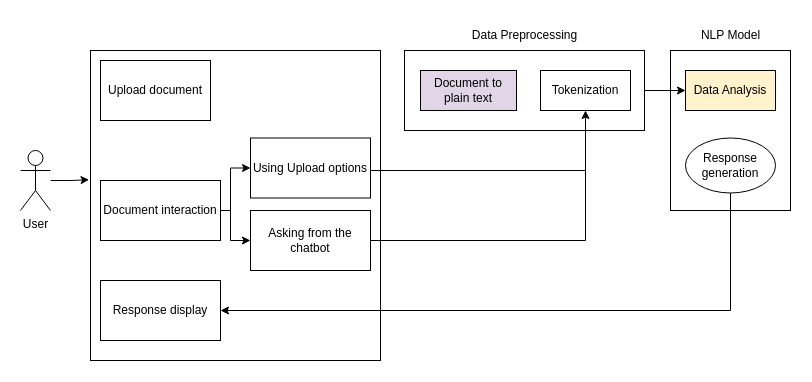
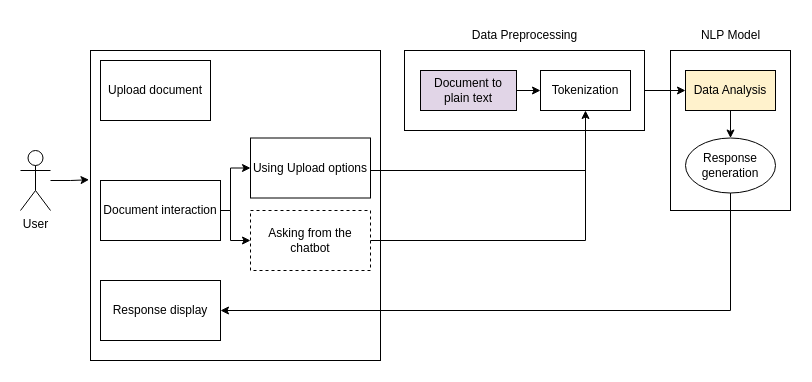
edge "Document to plain text" -> "Tokenization": added
edge "Data Analysis" -> "Response generation": added
node "Asking from the chatbot": style solid -> dashed
